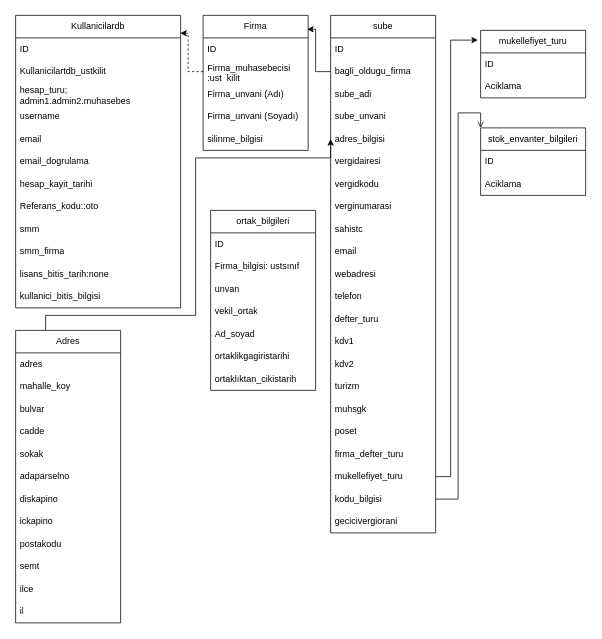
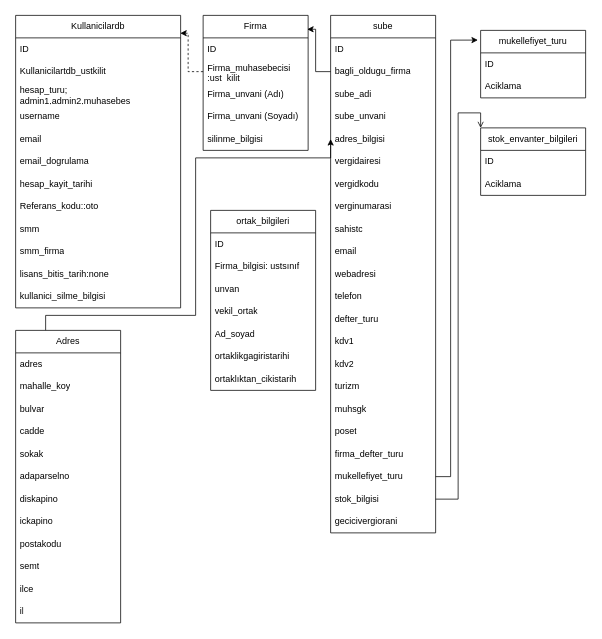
node "kullanici_bitis_bilgisi": label "kullanici_bitis_bilgisi" -> "kullanici_silme_bilgisi"
node "kodu_bilgisi": label "kodu_bilgisi" -> "stok_bilgisi"
